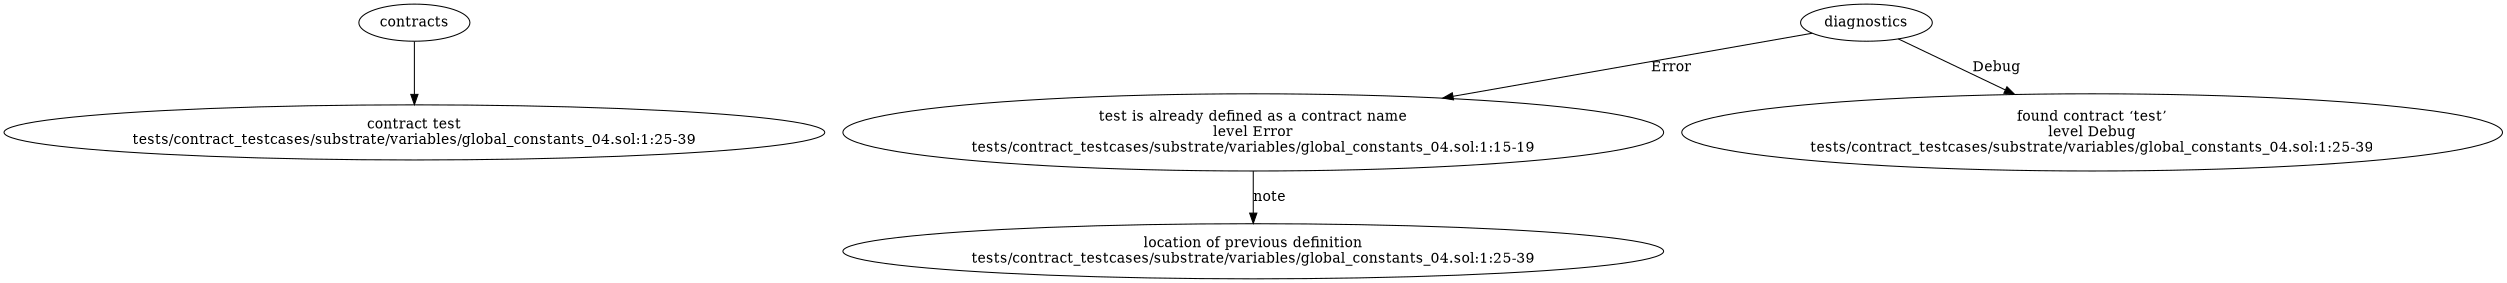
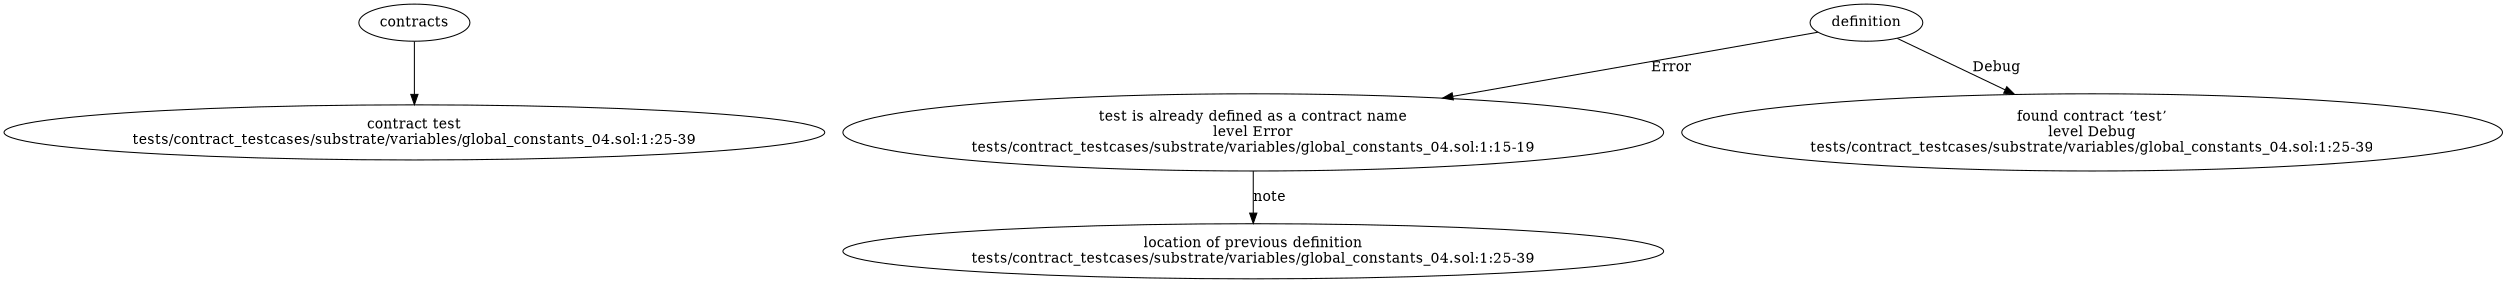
node "diagnostics": label "diagnostics" -> "definition"
